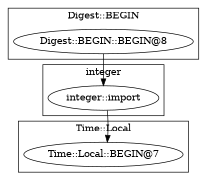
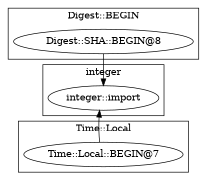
node "Digest::BEGIN::BEGIN@8": label "Digest::BEGIN::BEGIN@8" -> "Digest::SHA::BEGIN@8"
edge "integer::import" -> "Time::Local::BEGIN@7": reversed
